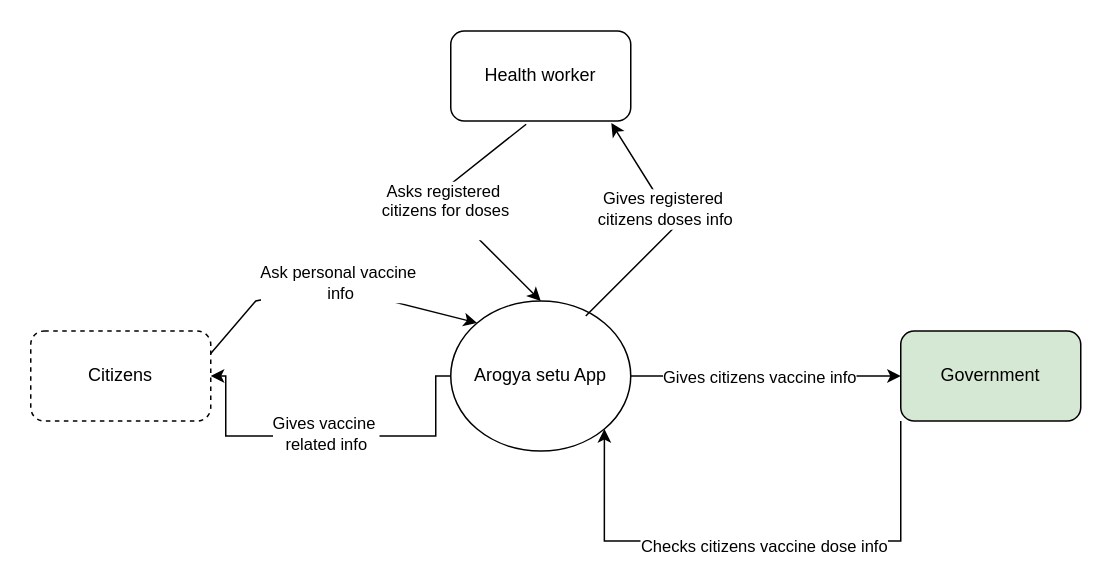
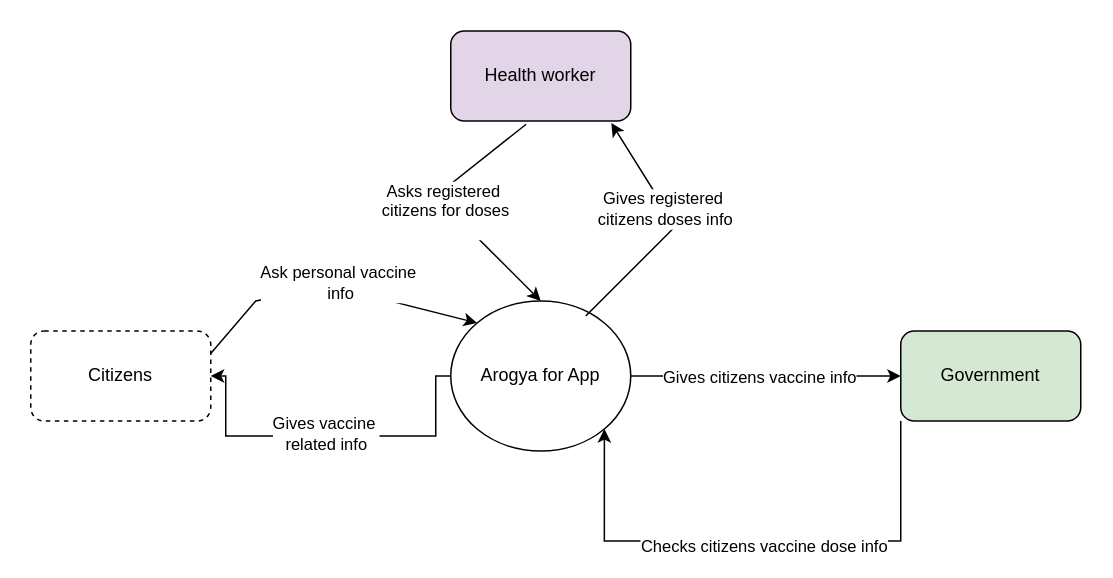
node "Health worker": fillcolor #ffffff -> #e1d5e7
node "Arogya setu App": label "Arogya setu App" -> "Arogya for App"
